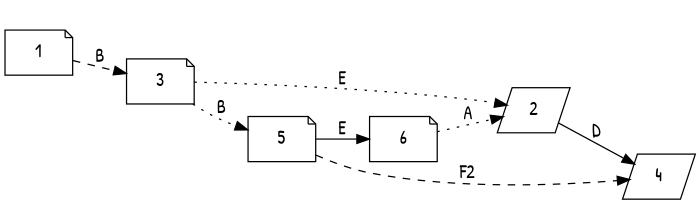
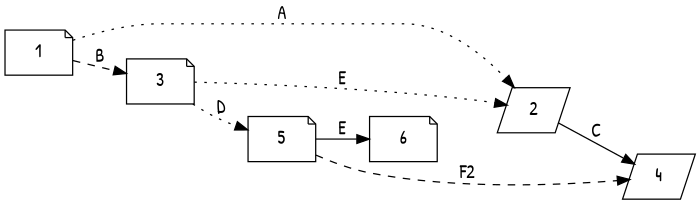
edge "3" -> "5": label "B" -> "D"
edge "6" -> "2": now "1" -> "2"
edge "2" -> "4": label "D" -> "C"
